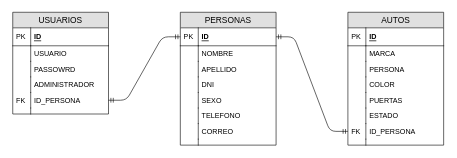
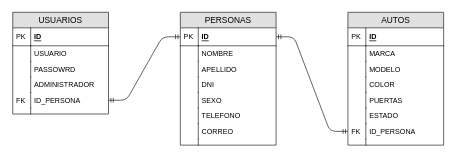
node "PERSONA": label "PERSONA" -> "MODELO"
